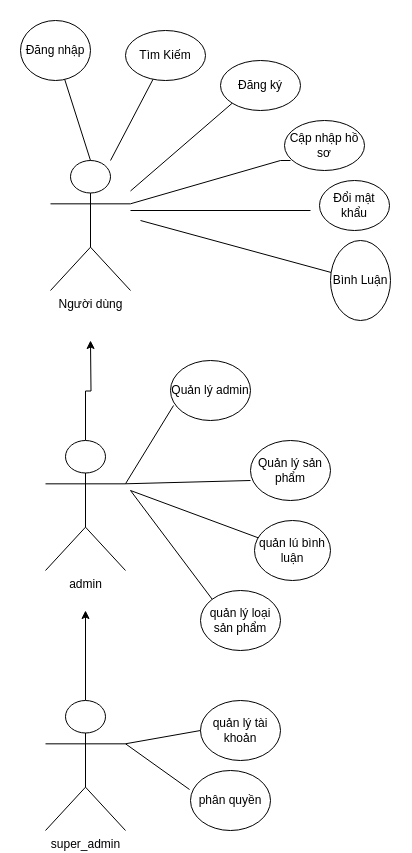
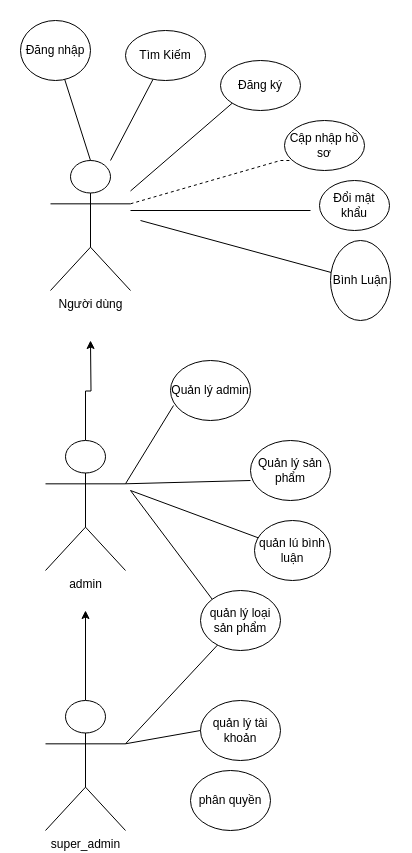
edge "Cập nhập hồ sơ" -- "Người dùng": style solid -> dashed
edge "super_admin" -- "phân quyền": now "super_admin" -- "quản lý loại sản phẩm"
